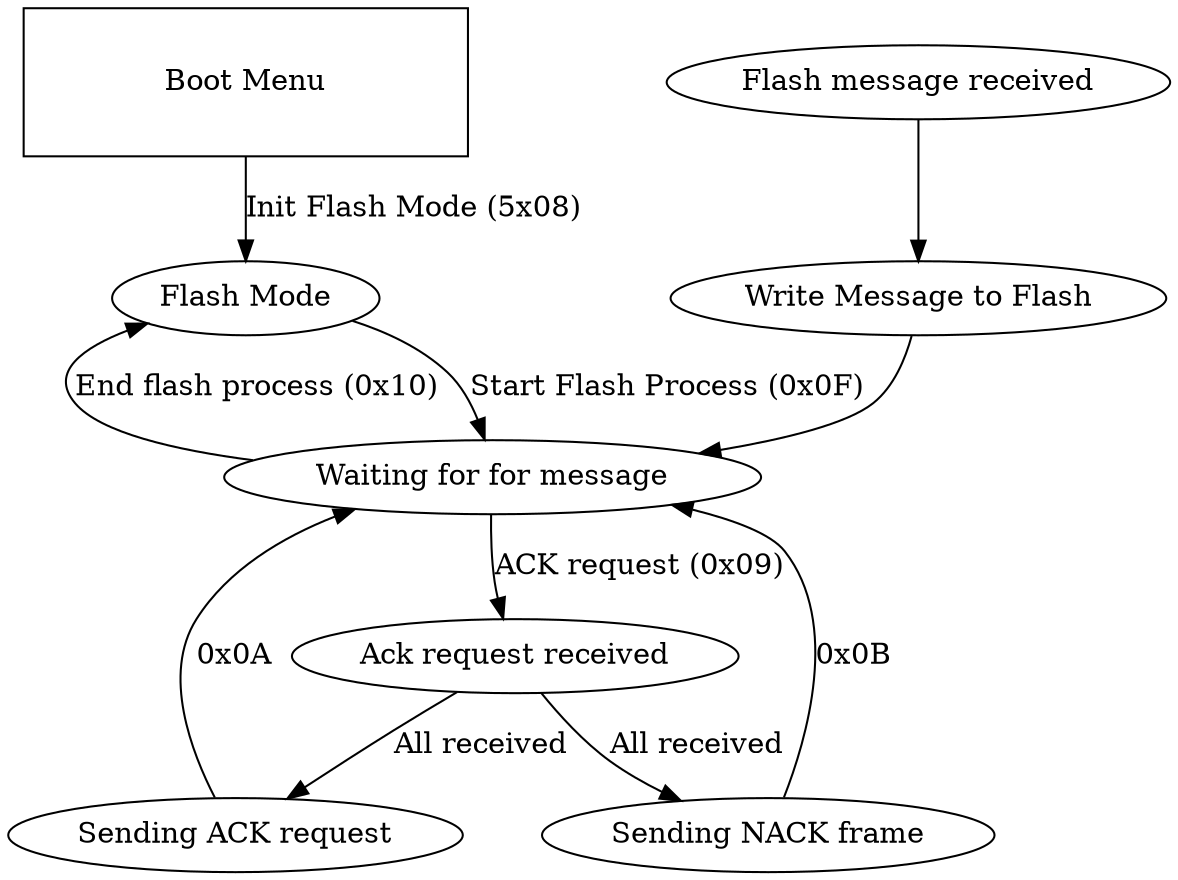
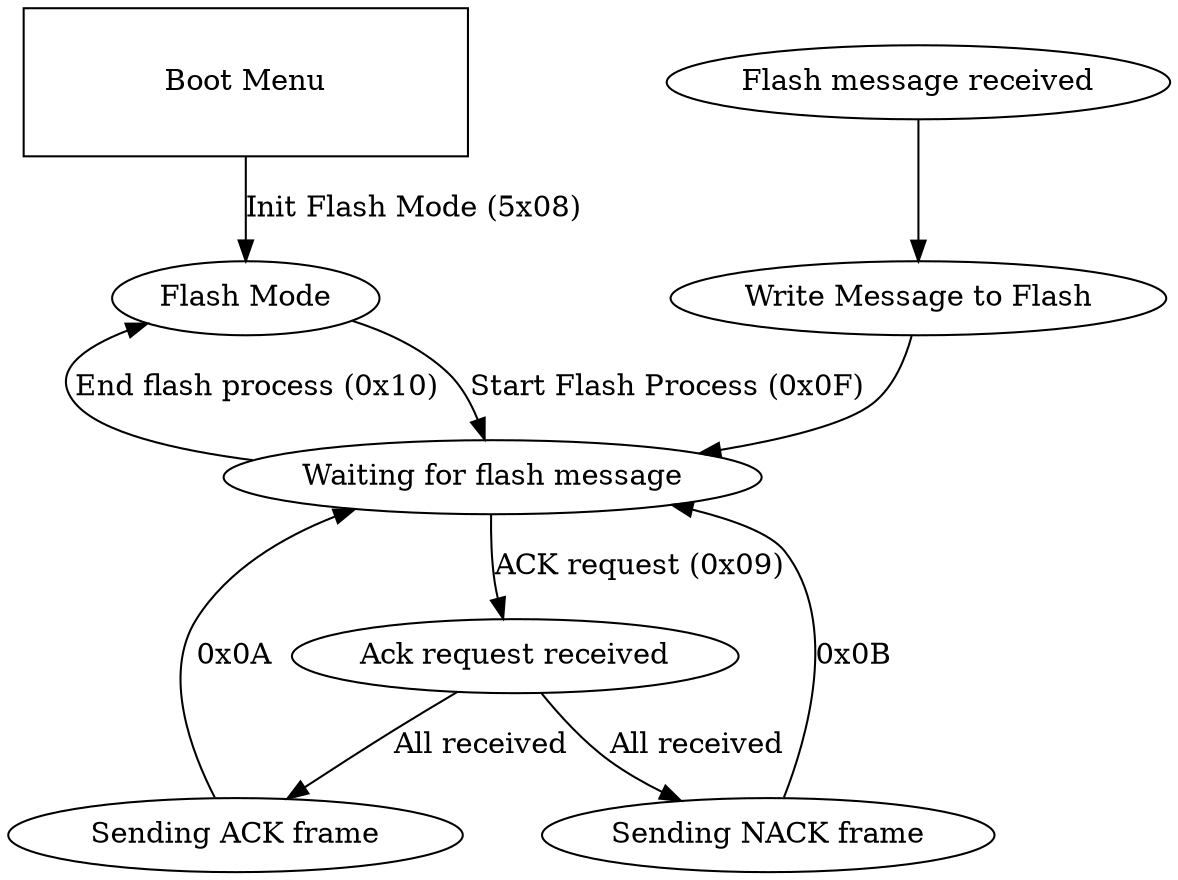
node "Waiting for for message": label "Waiting for for message" -> "Waiting for flash message"
node "Sending ACK request": label "Sending ACK request" -> "Sending ACK frame"
